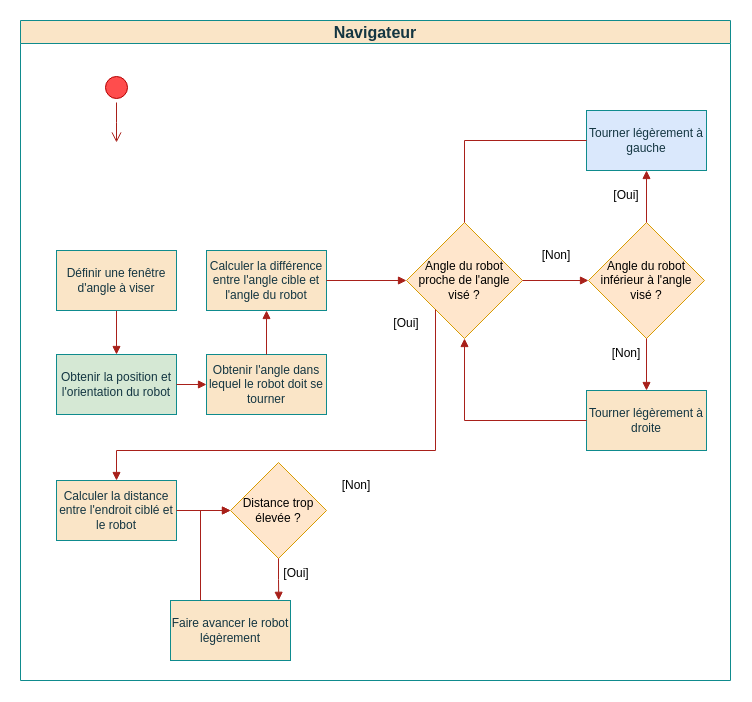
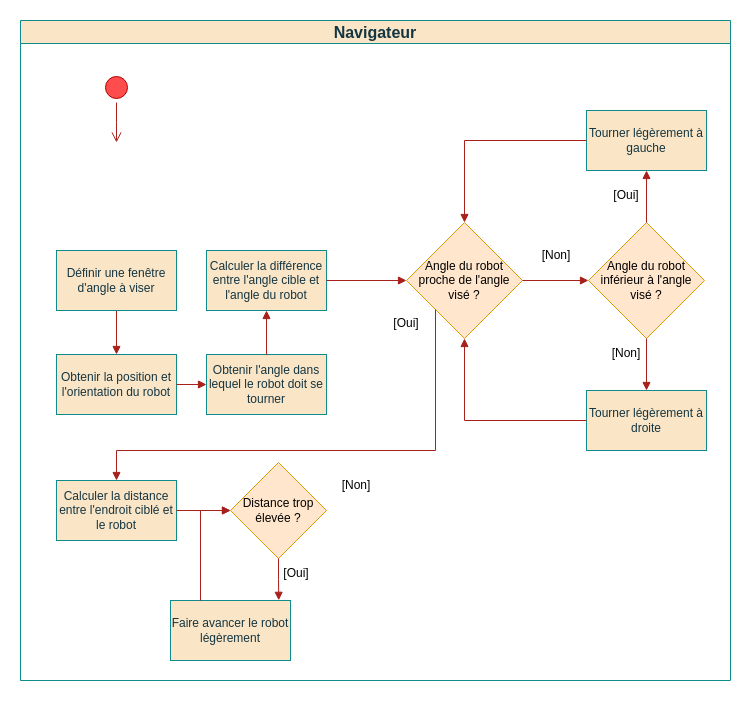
node "Tourner légèrement à gauche": fillcolor #dae8fc -> #fae5c7
edge "Tourner légèrement à gauche" -- "Angle du robot proche de l'angle visé ?": arrowhead none -> block
node "Obtenir la position et l'orientation du robot": fillcolor #d5e8d4 -> #fae5c7
